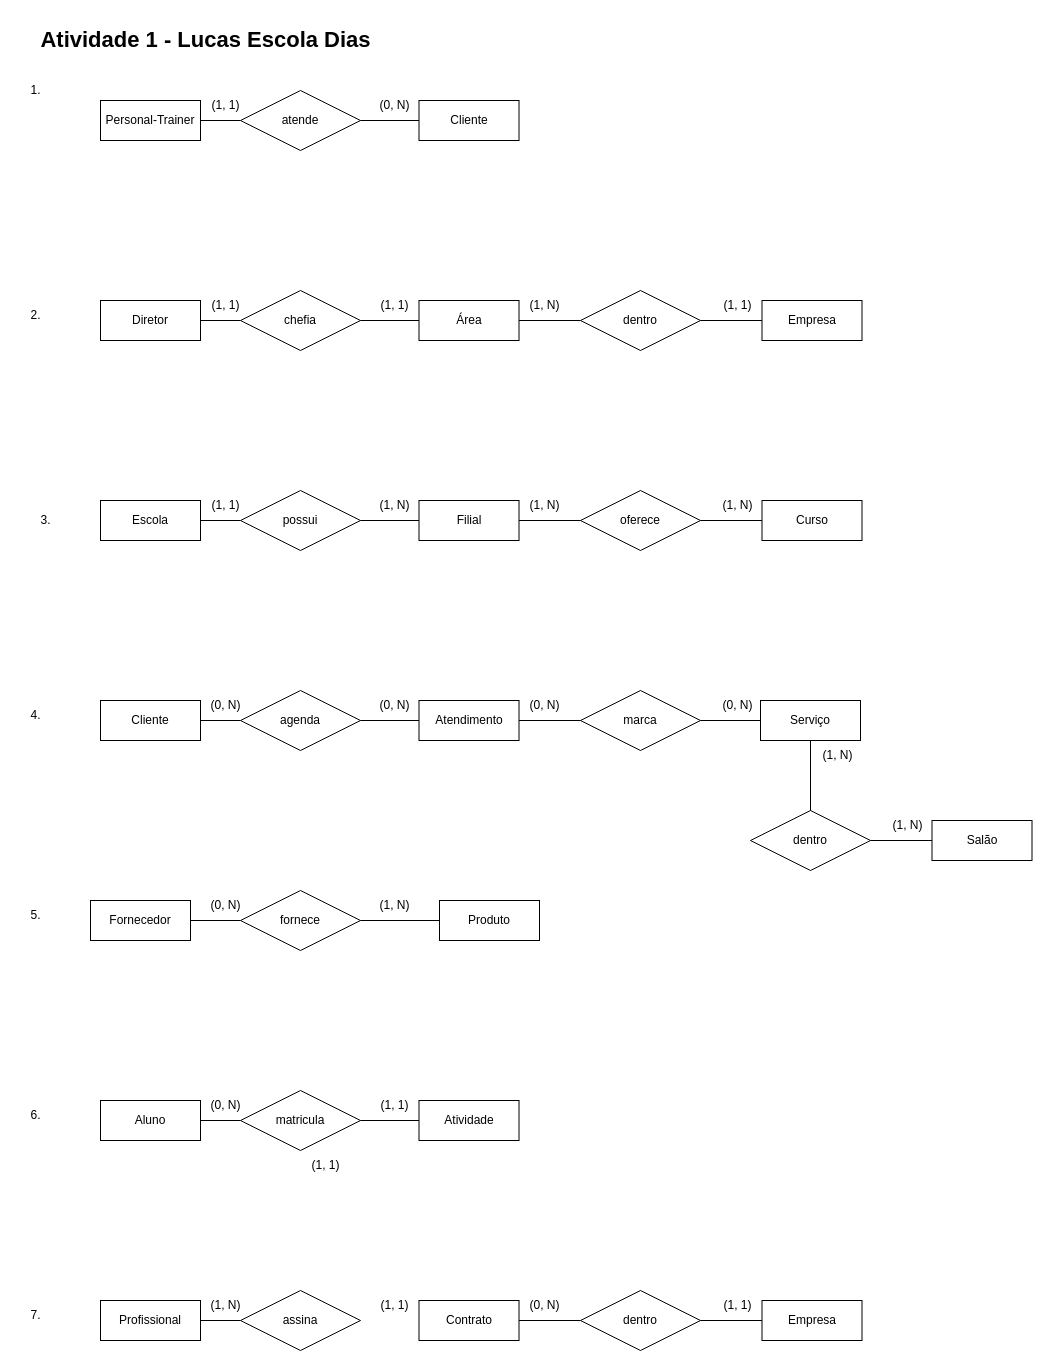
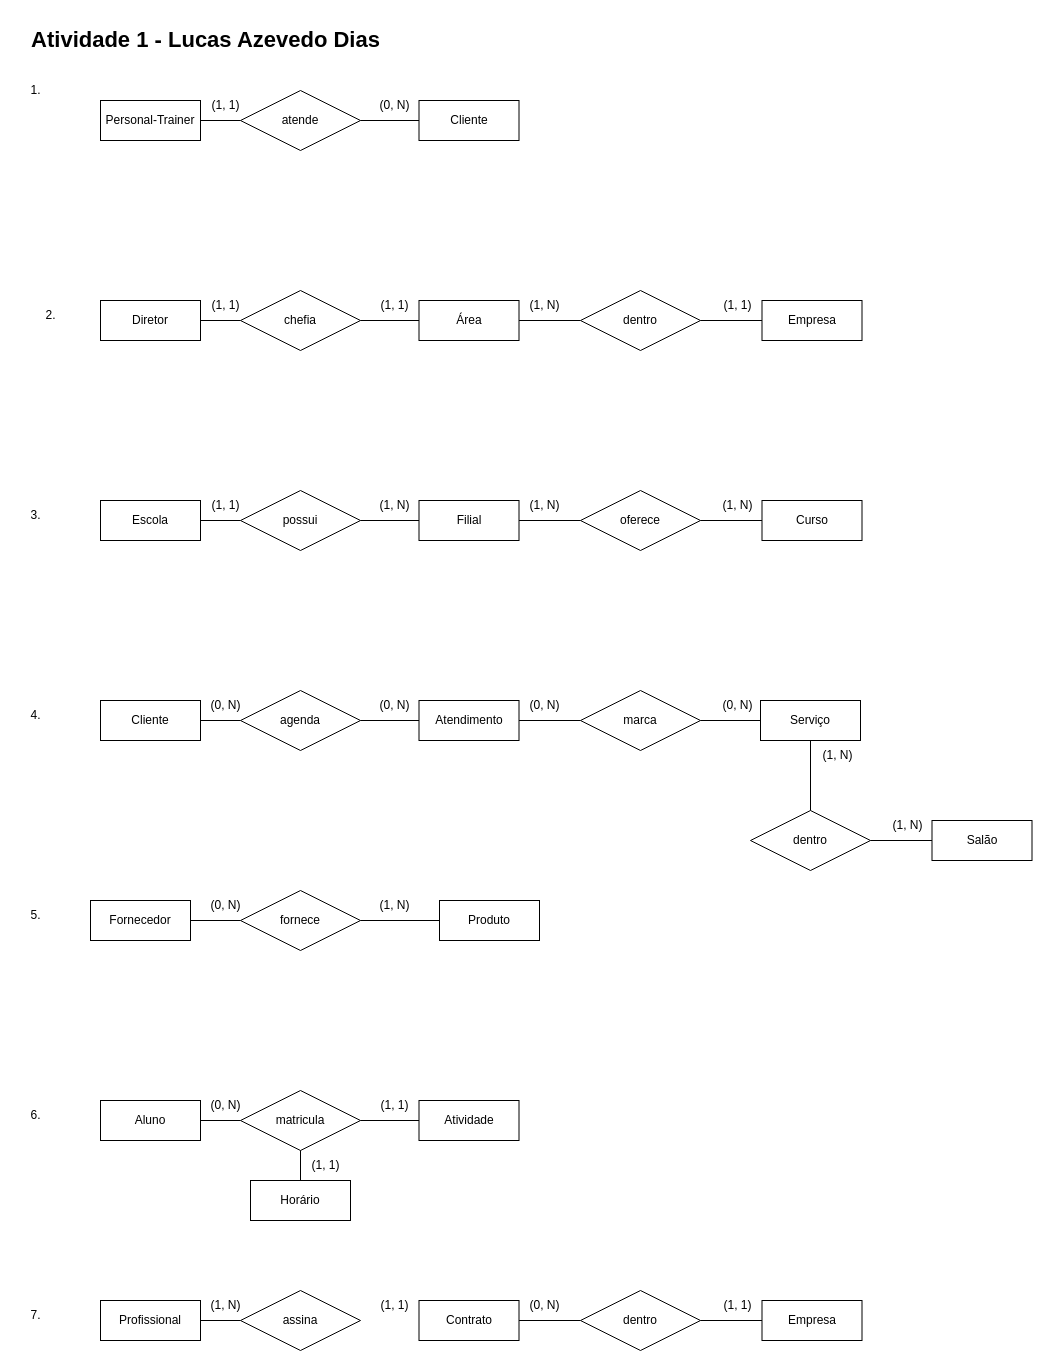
node "Atividade 1 - Lucas Escola Dias": label "Atividade 1 - Lucas Escola Dias" -> "Atividade 1 - Lucas Azevedo Dias"
node "2.": moved (36, 316) -> (51, 316)
node "3.": moved (46, 521) -> (36, 516)
edge "matricula" -- "Horário": added
node "Horário": added
